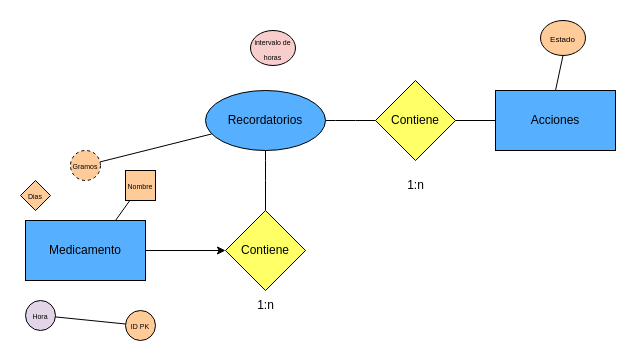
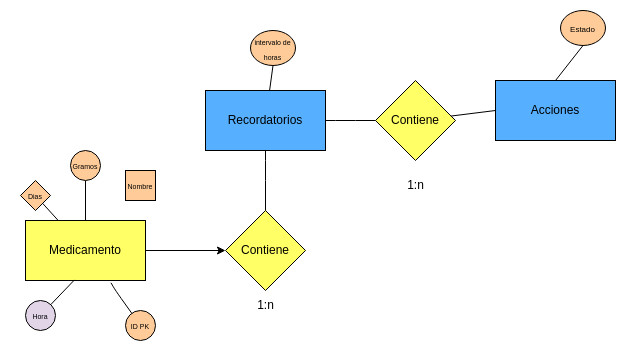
node "Estado": moved (563, 38) -> (583, 28)
node "intervalo de horas": fillcolor #f8cecc -> #ffcc99
edge "intervalo de horas" -- "Recordatorios": added
node "Recordatorios": shape ellipse -> rectangle
node "Acciones": moved (556, 121) -> (556, 111)
edge "Recordatorios" -- "Gramos": now "Medicamento" -- "Gramos"
node "Gramos": style dashed -> solid
edge "Nombre" -- "Medicamento": removed
edge "Dias" -- "Medicamento": added
node "Medicamento": fillcolor #56b0ff -> #ffff66
edge "Medicamento" -- "ID PK": added
edge "Hora" -- "ID PK": now "Hora" -- "Medicamento"
